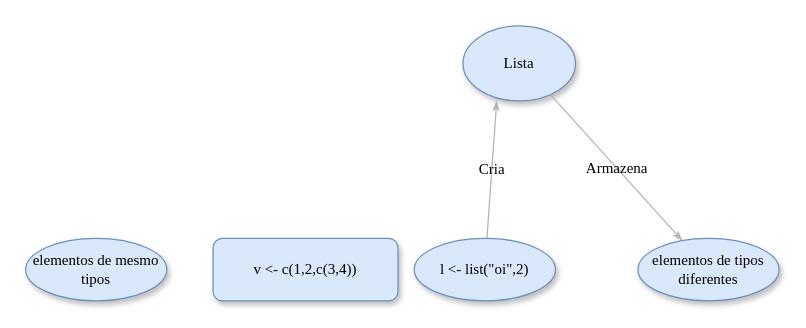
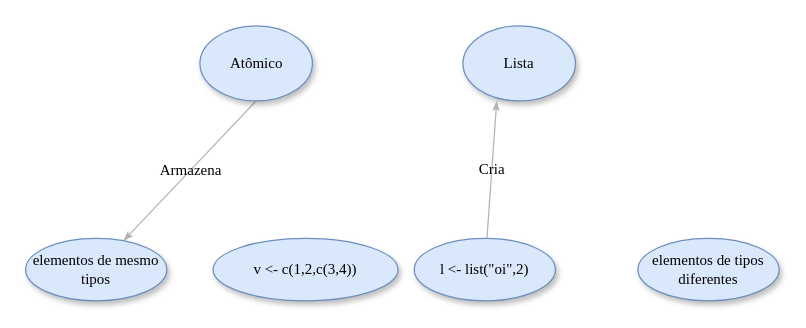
node "Atômico": added
edge "Lista" -> "elementos de tipos diferentes": removed, label "Armazena"
edge "Atômico" -> "elementos de mesmo tipos": added, label "Armazena"
node "v <- c(1,2,c(3,4))": shape rounded rectangle -> ellipse
